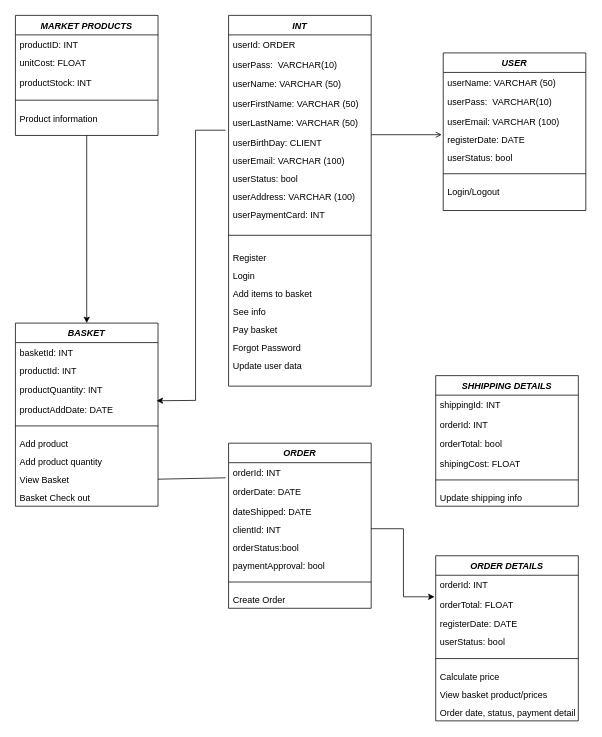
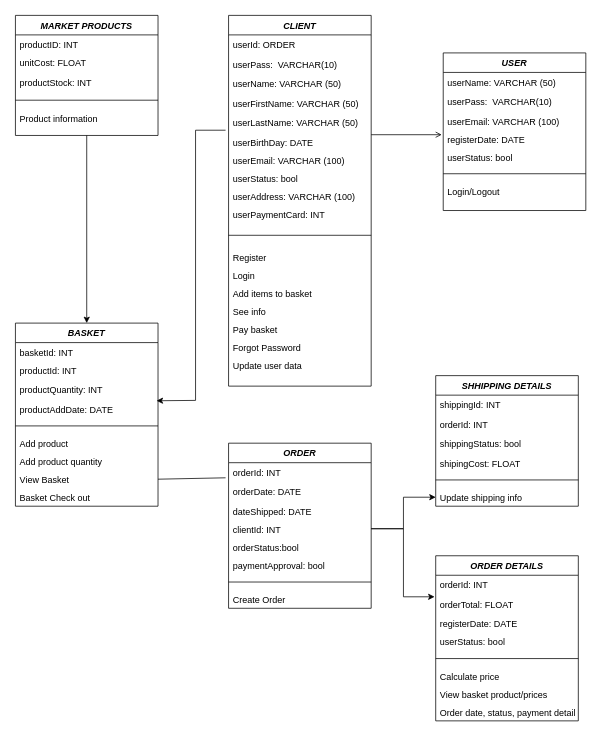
node "INT": label "INT" -> "CLIENT"
node "userBirthDay: CLIENT": label "userBirthDay: CLIENT" -> "userBirthDay: DATE"
node "orderTotal: bool": label "orderTotal: bool" -> "shippingStatus: bool"
edge "clientId: INT" -> "Update shipping info": added
